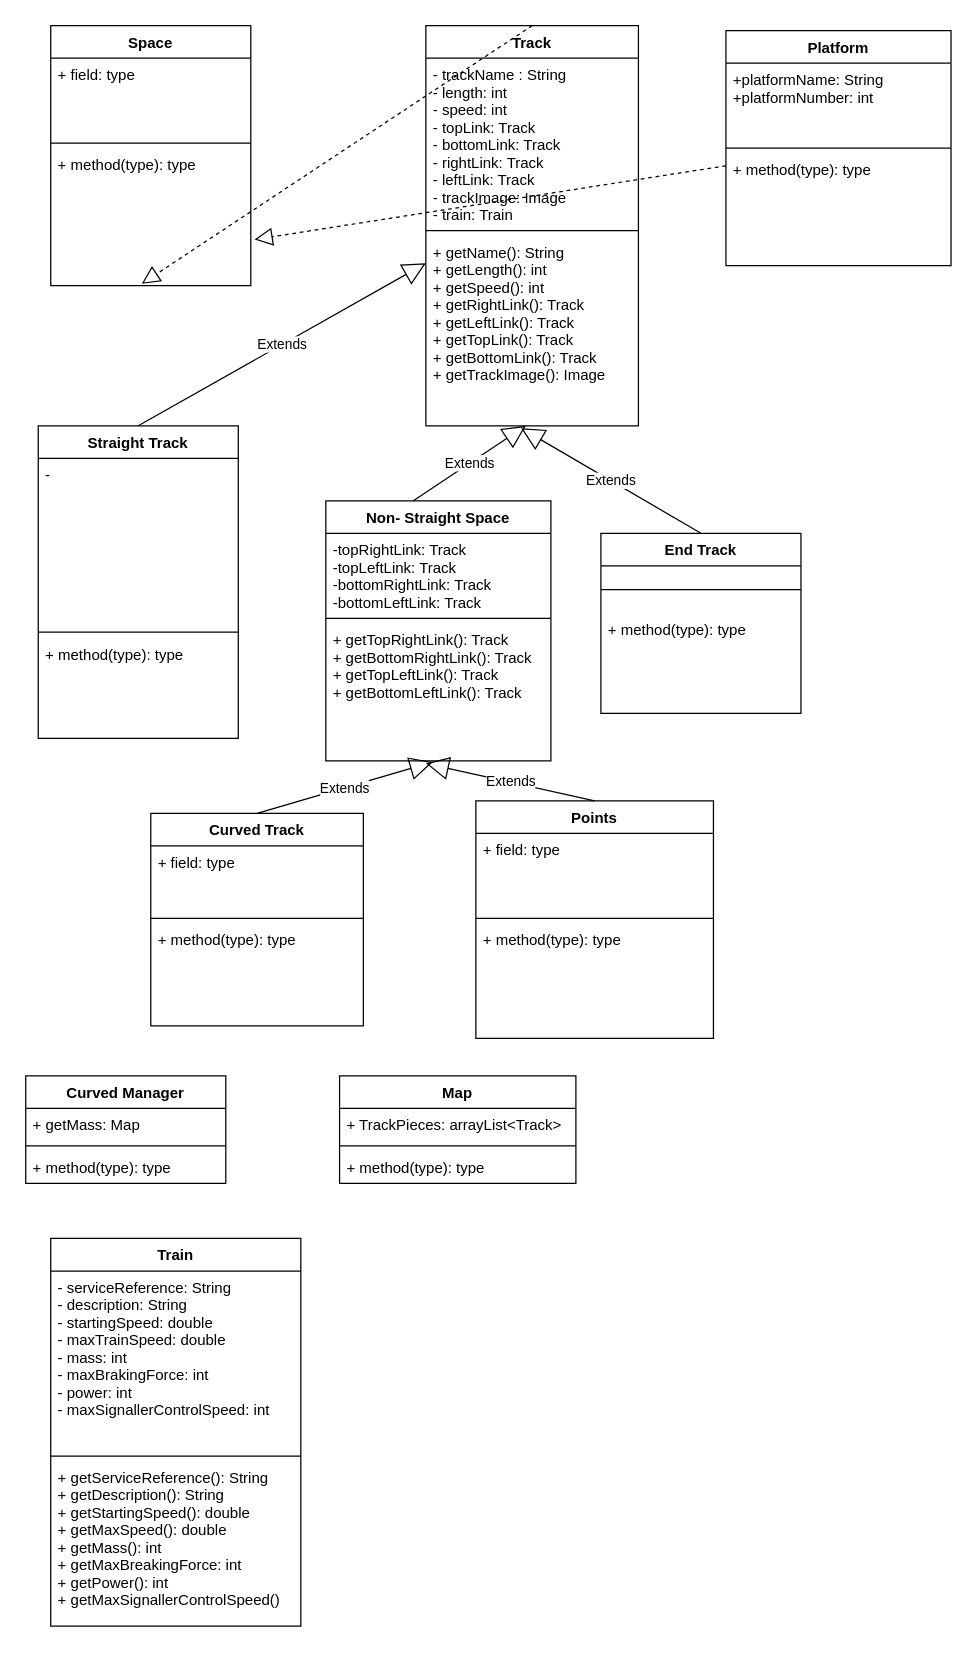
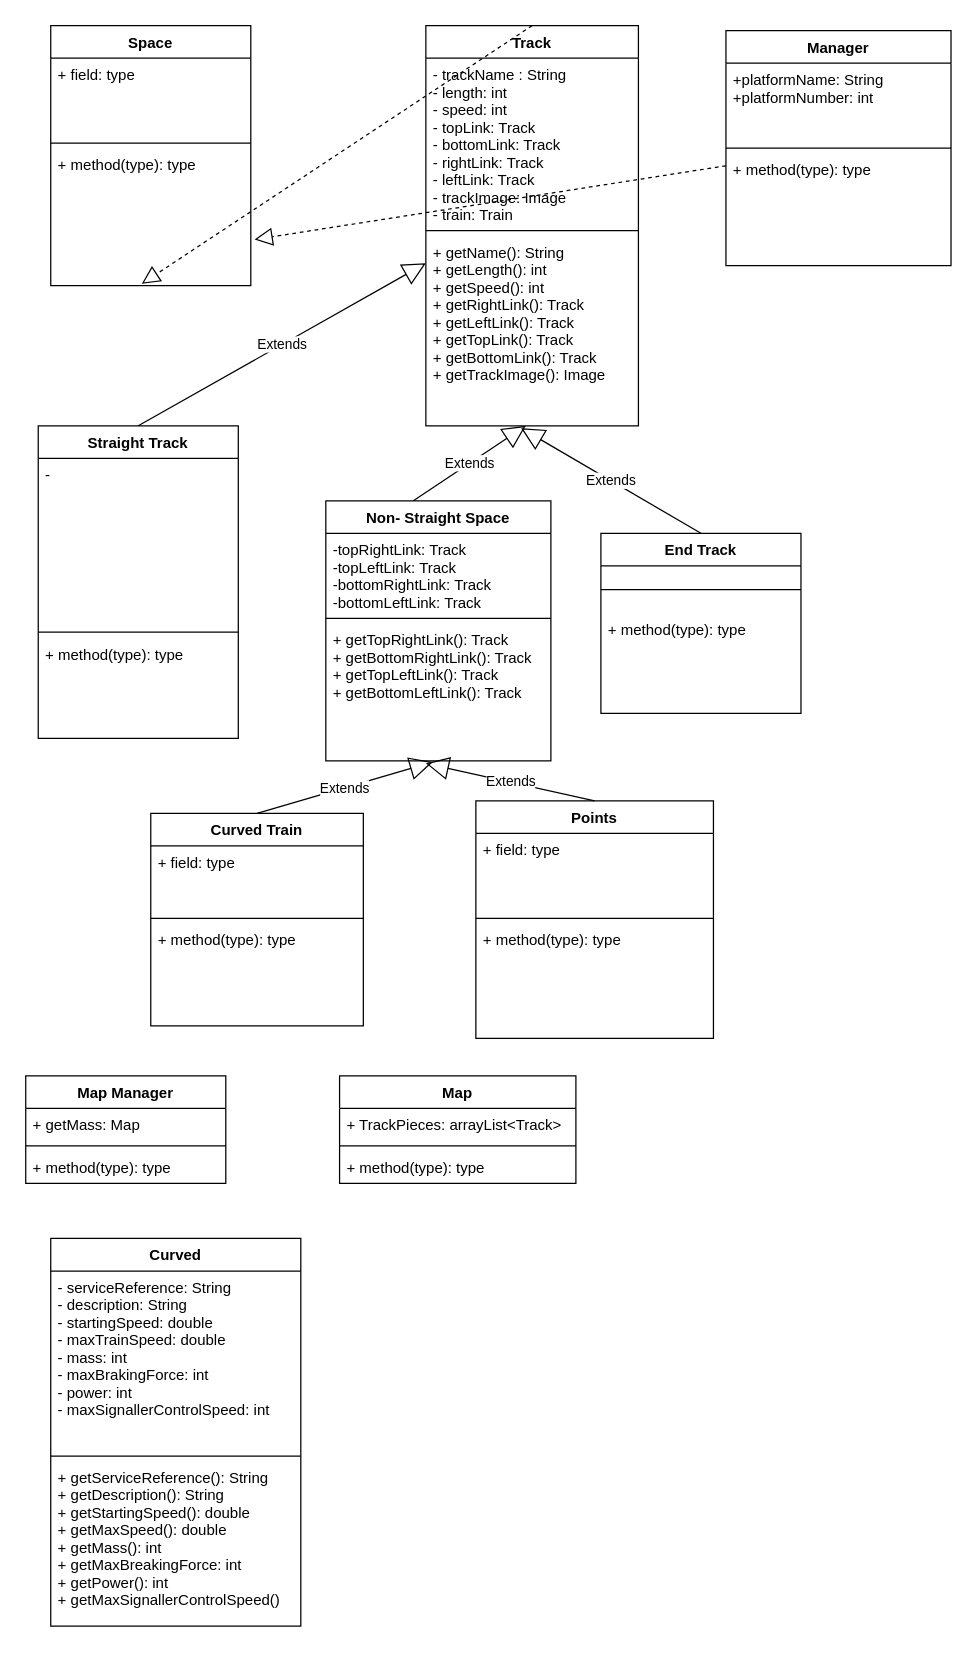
node "Platform": label "Platform" -> "Manager"
node "Curved Track": label "Curved Track" -> "Curved Train"
node "Curved Manager": label "Curved Manager" -> "Map Manager"
node "Train": label "Train" -> "Curved"
